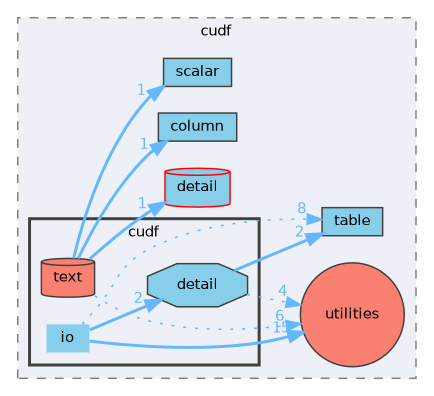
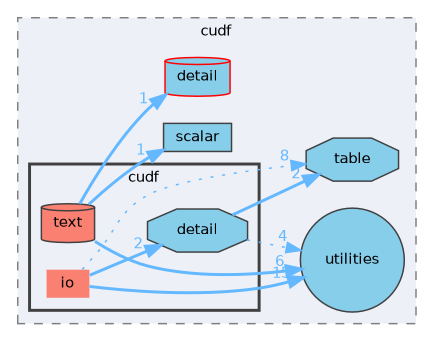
node "column": removed
node "table": shape box -> octagon
node "utilities": fillcolor salmon -> skyblue
edge "text" -> "utilities": style dotted -> bold
node "io": fillcolor skyblue -> salmon
